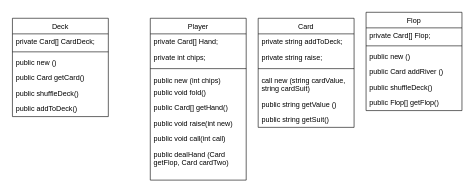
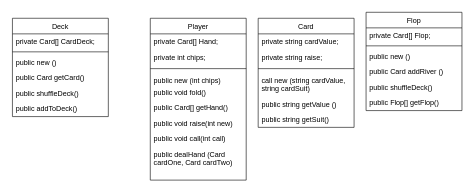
node "private string addToDeck;": label "private string addToDeck;" -> "private string cardValue;"
node "public dealHand (Card getFlop, Card cardTwo)": label "public dealHand (Card getFlop, Card cardTwo)" -> "public dealHand (Card cardOne, Card cardTwo)"
